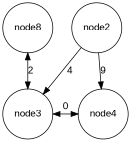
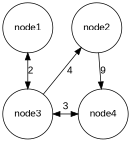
node "node8": label "node8" -> "node1"
edge "node2" -> "node3": reversed
edge "node3" -- "node4": label "0" -> "3"
